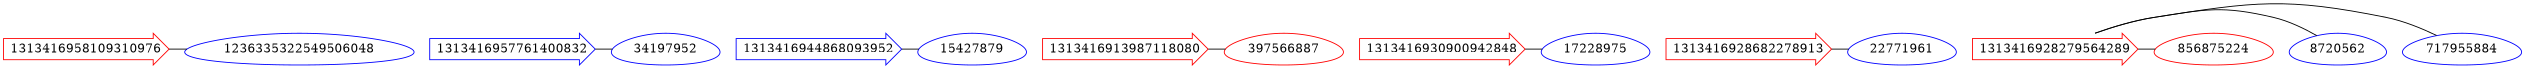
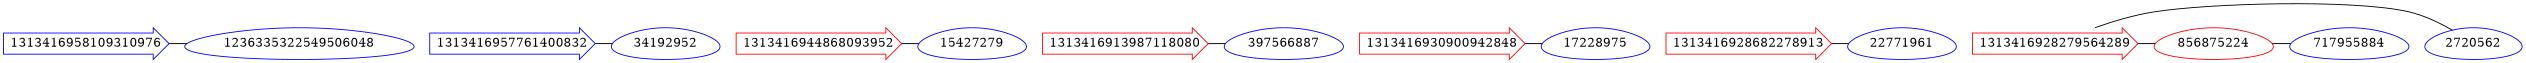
edge "1313416928279564289" -- "717955884": now "856875224" -- "717955884"
node "1313416958109310976": color red -> blue
node "34197952": label "34197952" -> "34192952"
node "1313416944868093952": color blue -> red
node "15427879": label "15427879" -> "15427279"
node "397566887": color red -> blue
node "8720562": label "8720562" -> "2720562"
